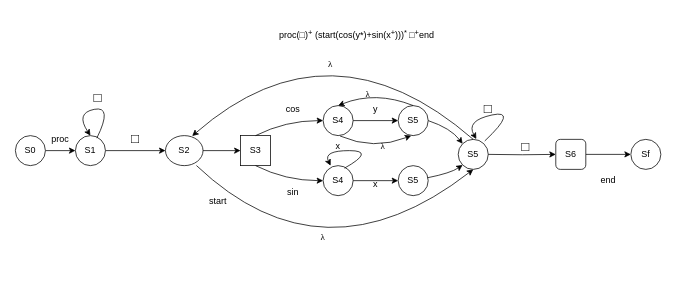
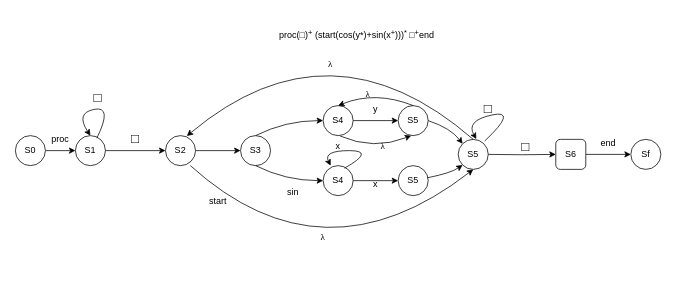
node "cos": removed
node "S2": size 38x30 -> 30x30
node "S3": shape rectangle -> ellipse
node "end": moved (608, 180) -> (608, 143)
